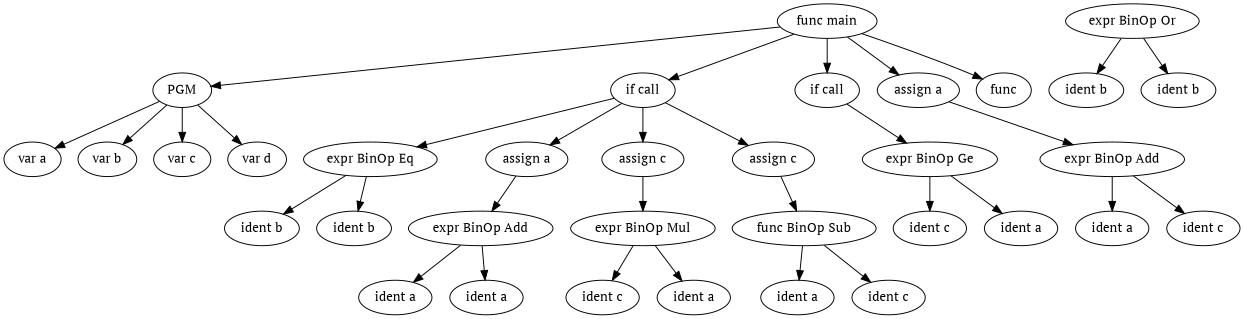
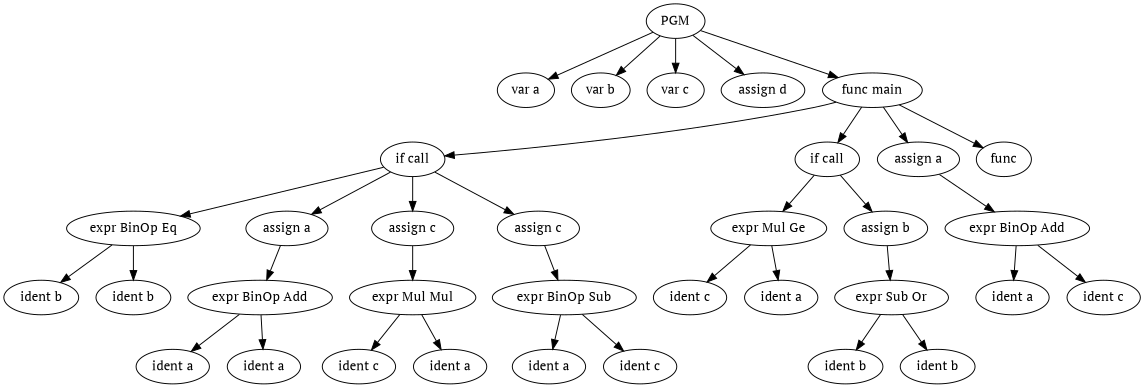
node "expr BinOp Or": label "expr BinOp Or" -> "expr Sub Or"
edge "func main" -> "PGM": reversed
node "var d": label "var d" -> "assign d"
node "expr BinOp Ge": label "expr BinOp Ge" -> "expr Mul Ge"
node "expr BinOp Mul": label "expr BinOp Mul" -> "expr Mul Mul"
node "func BinOp Sub": label "func BinOp Sub" -> "expr BinOp Sub"
node "assign b": added
